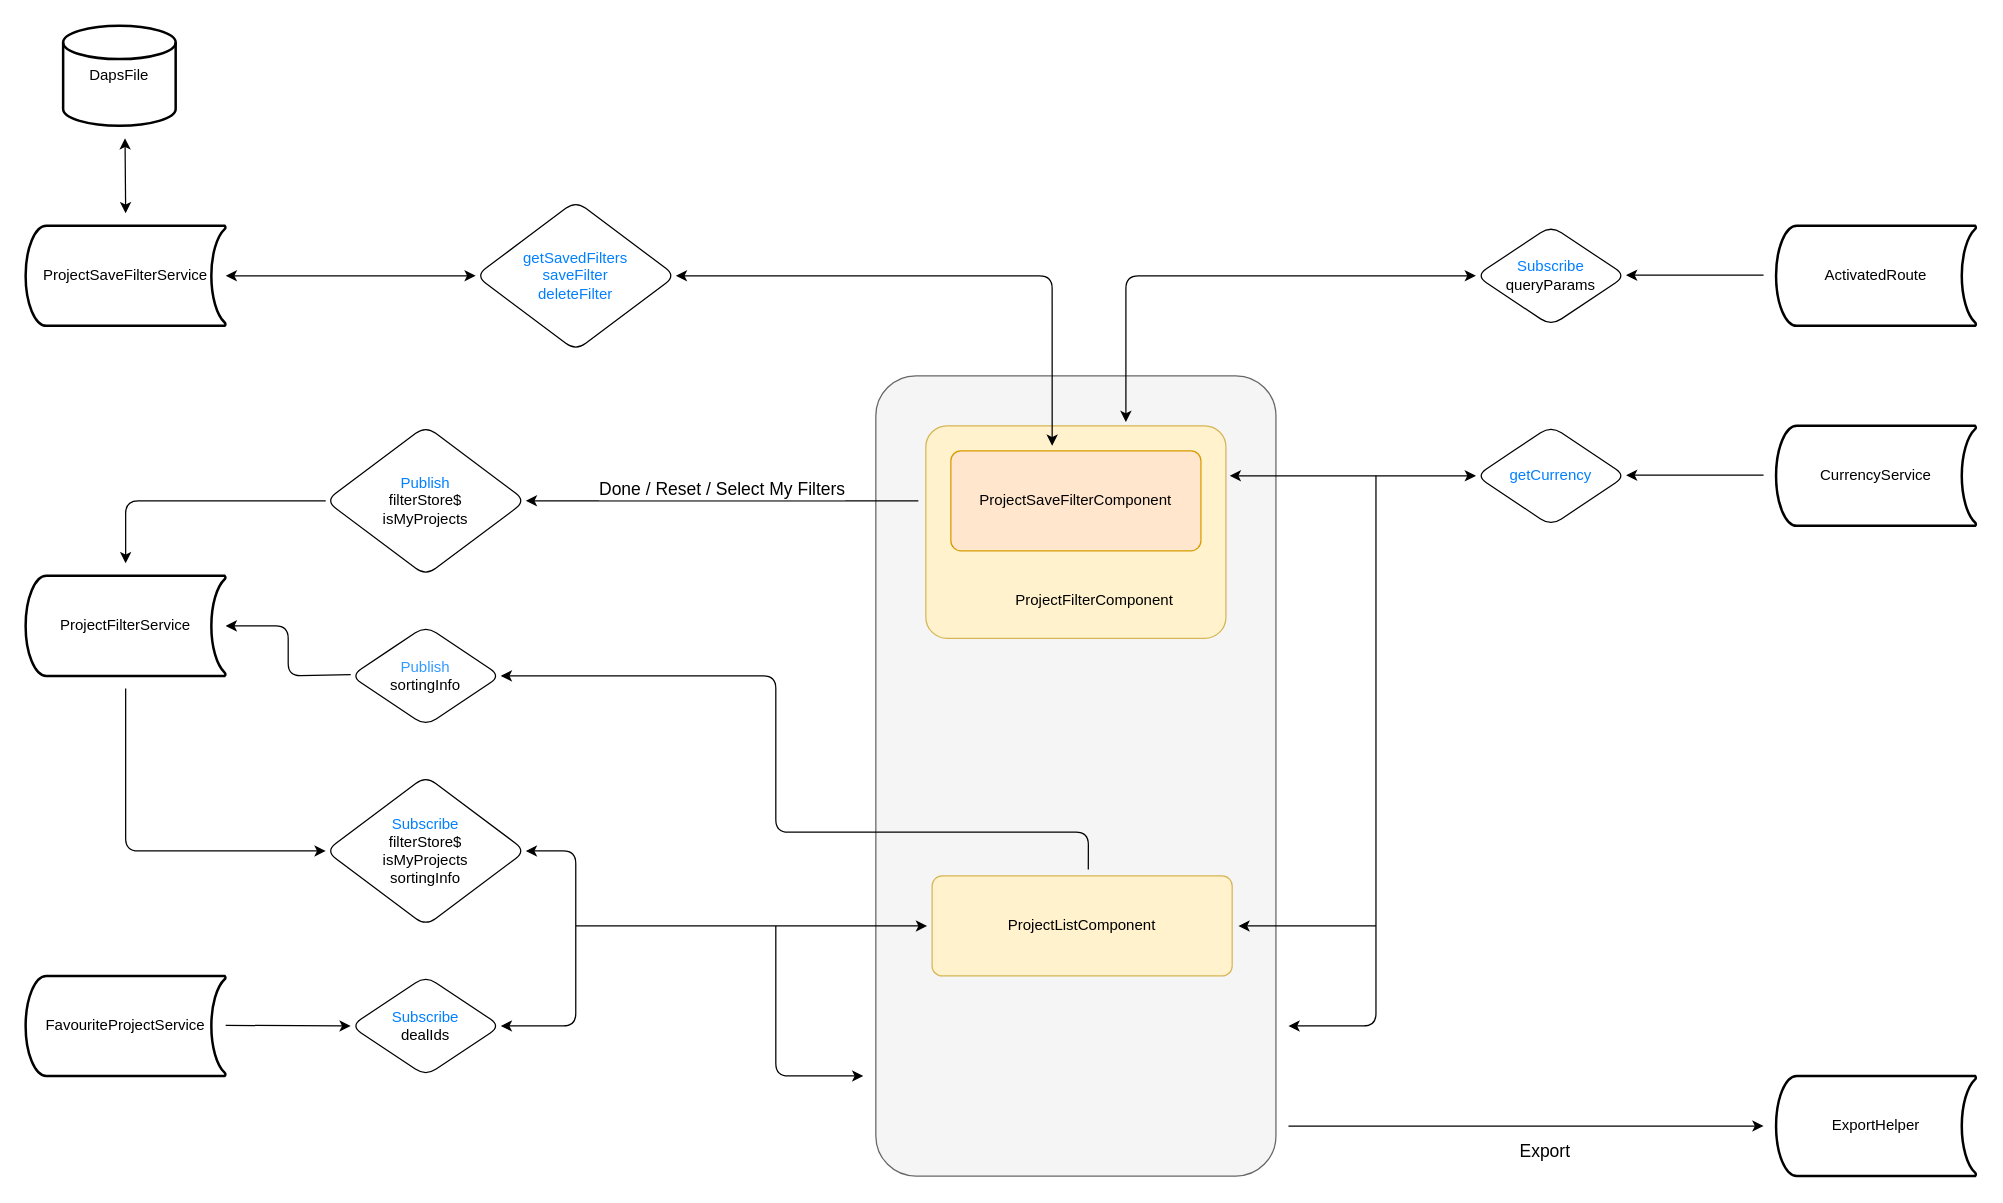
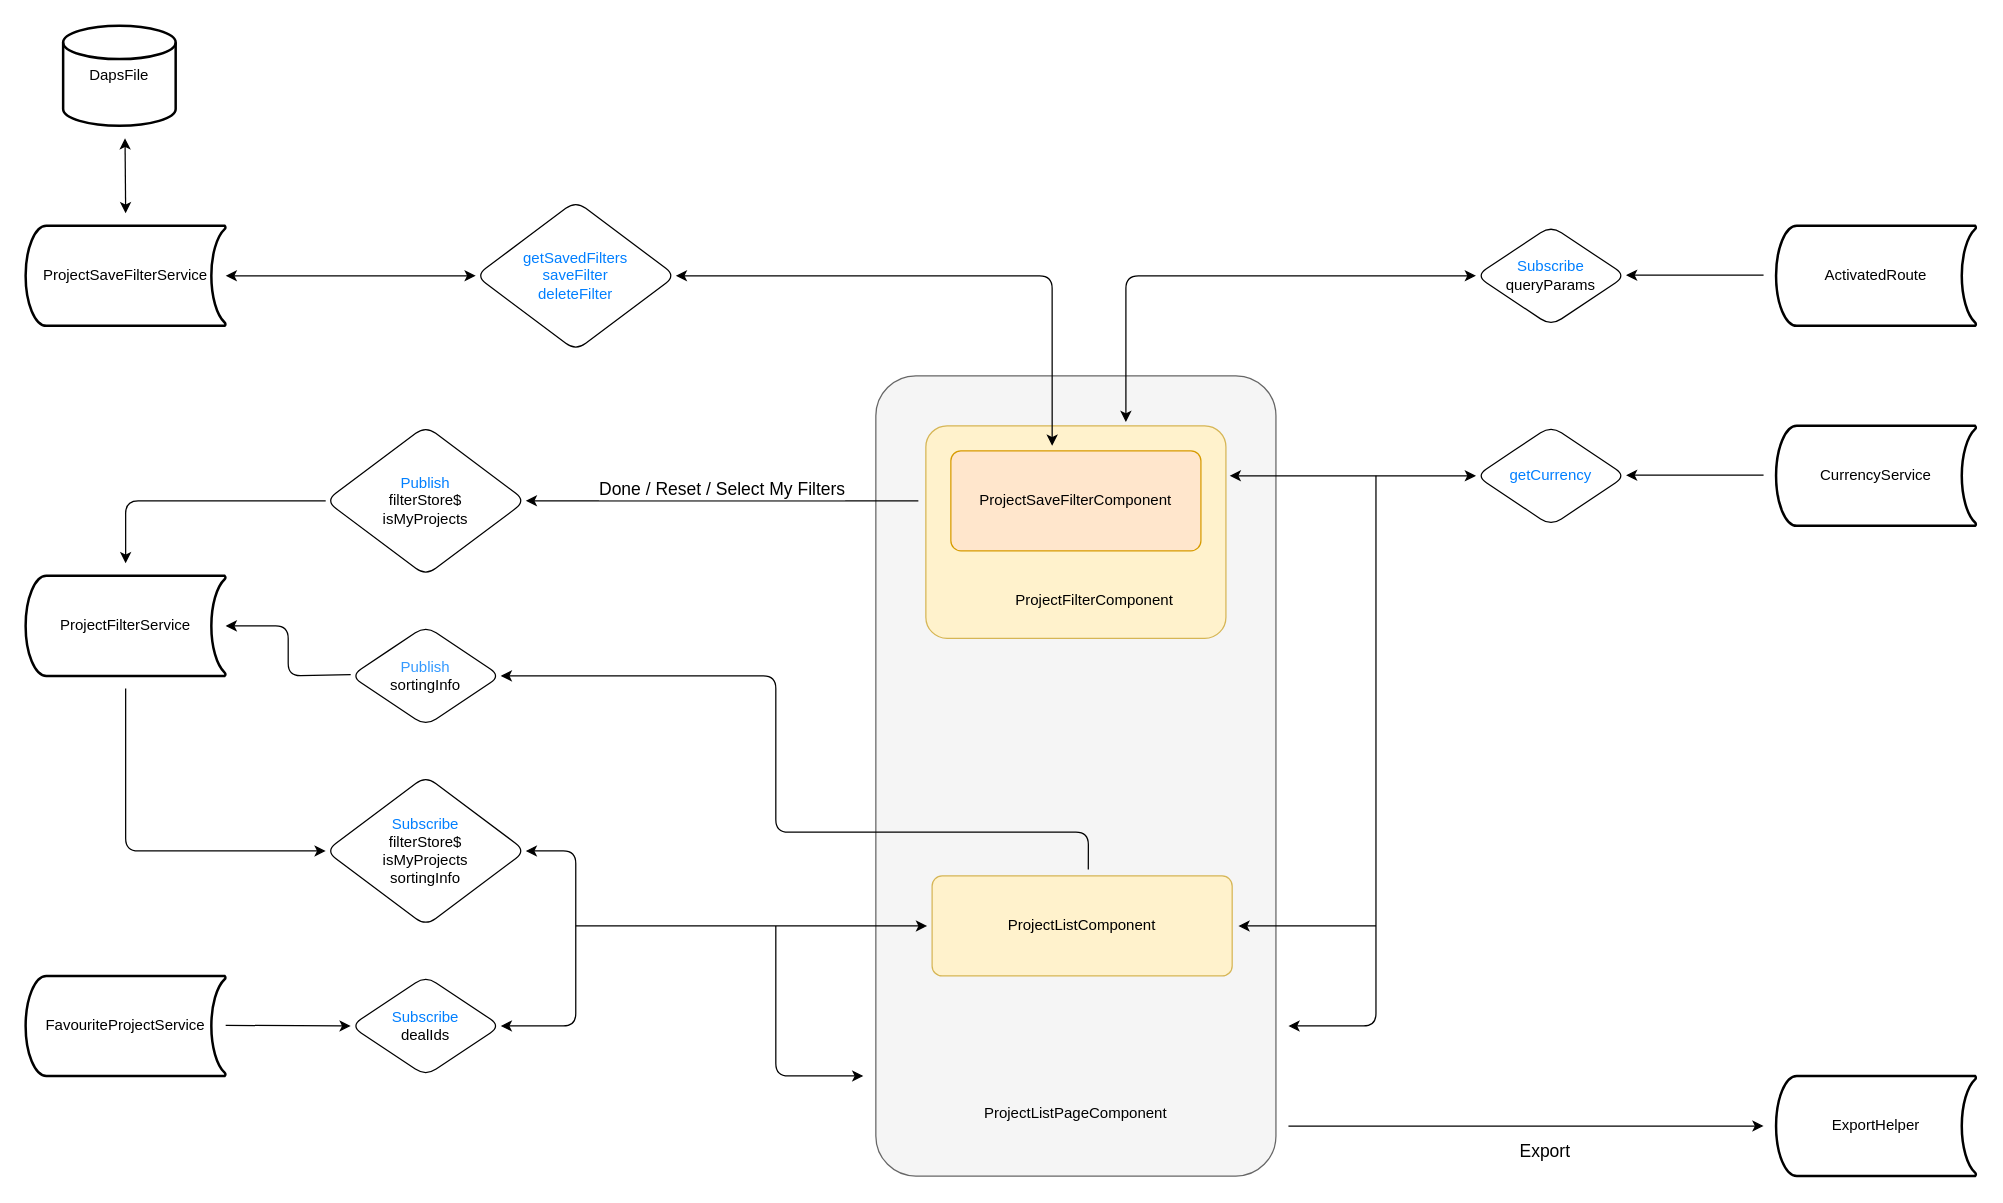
node "ProjectListPageComponent": added
